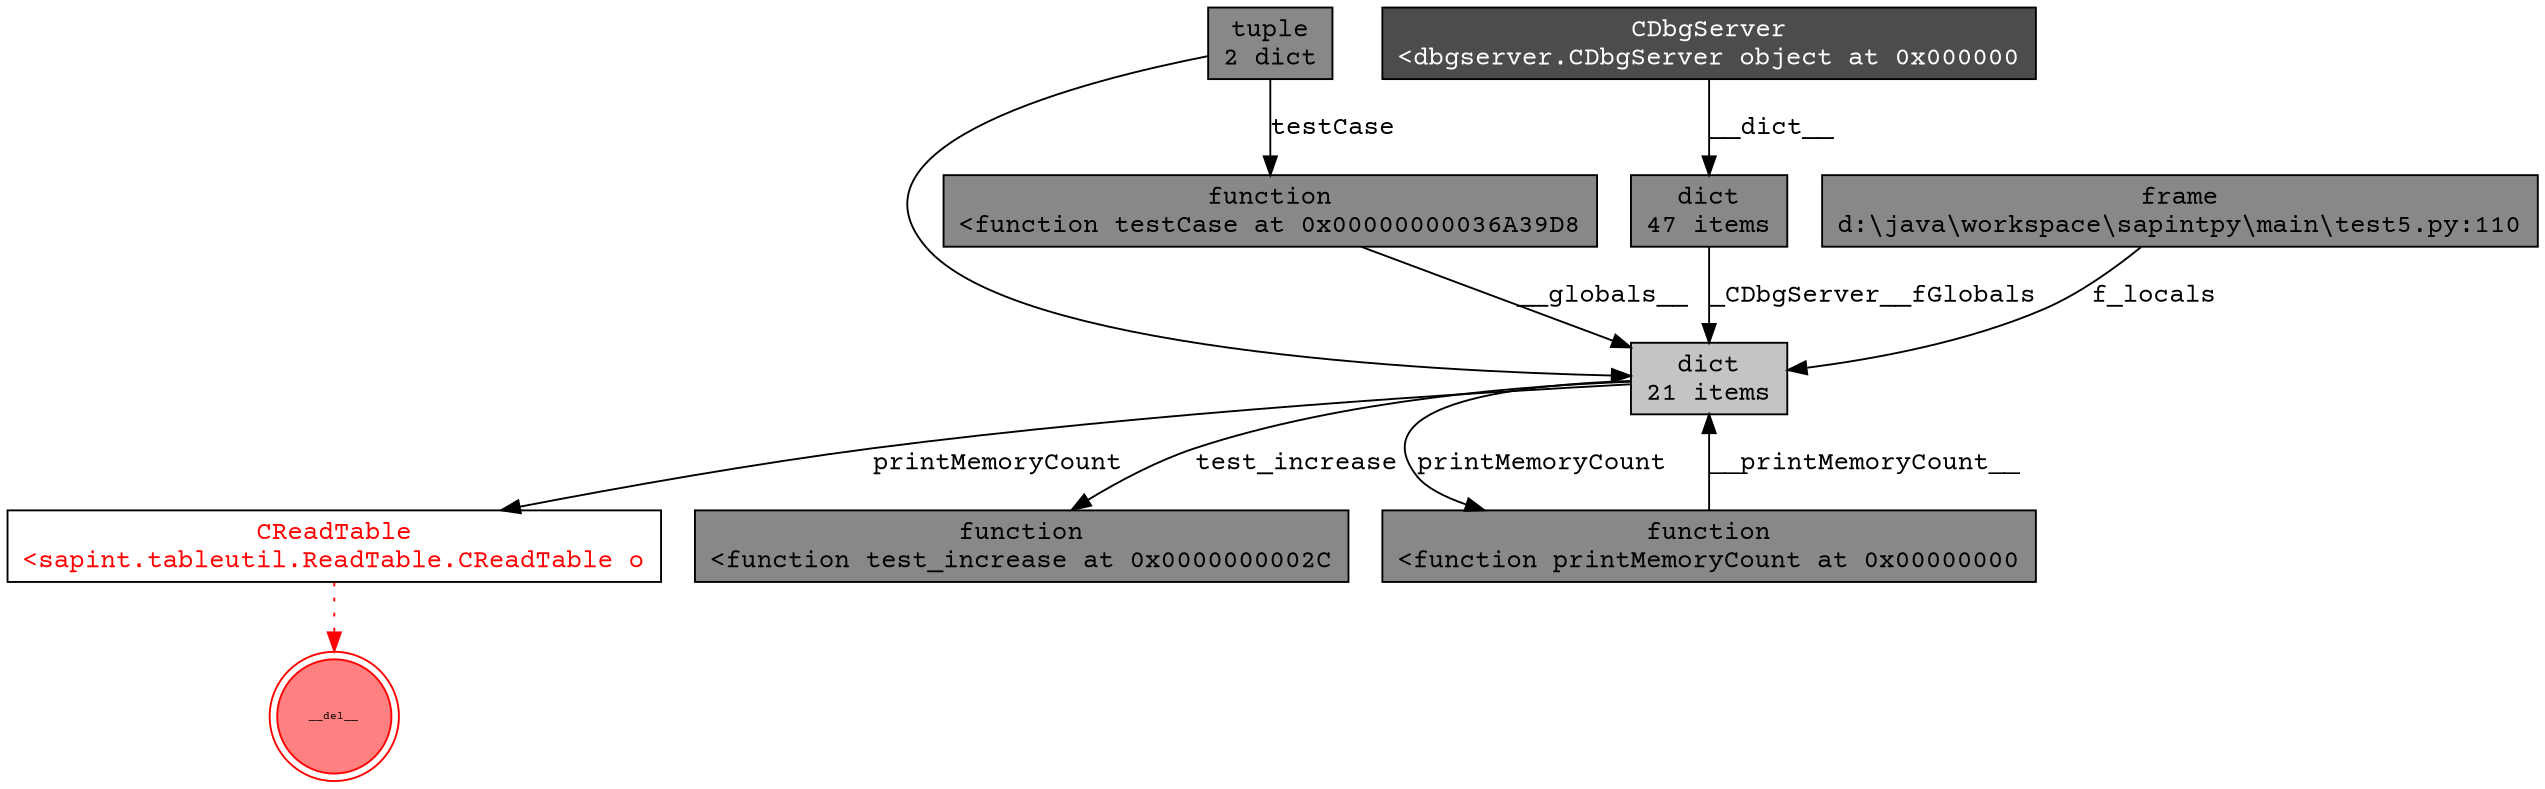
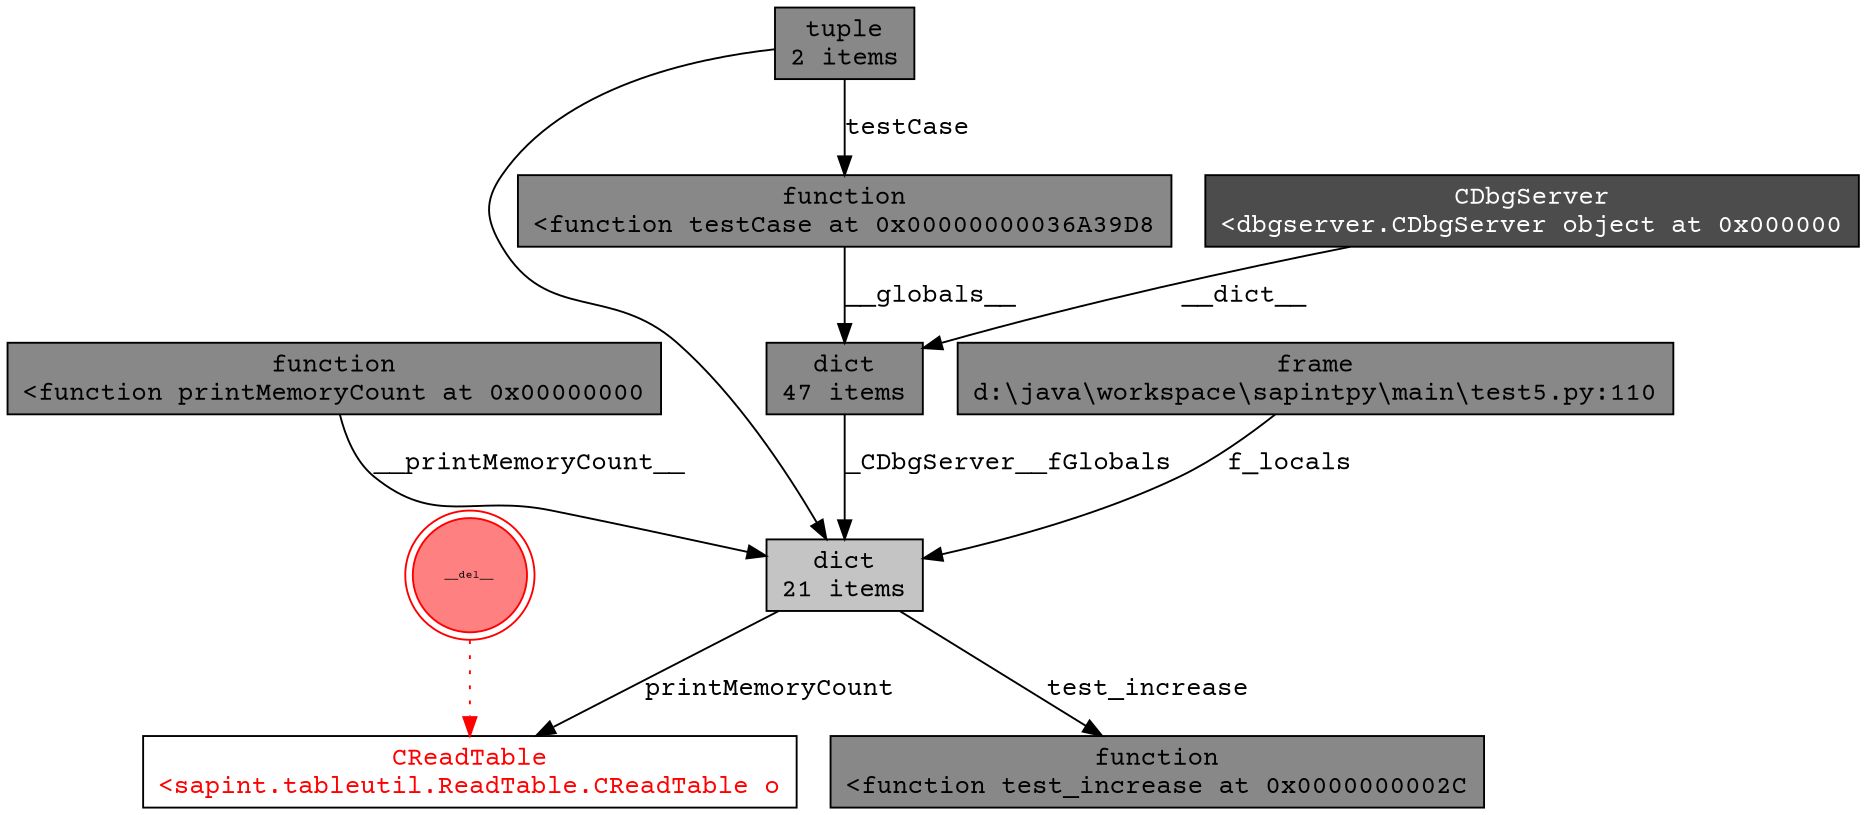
node "tuple 2 dict": label "tuple 2 dict" -> "tuple 2 items"
edge "function <function testCase at 0x00000000036A39D8" -> "dict 21 items": now "function <function testCase at 0x00000000036A39D8" -> "dict 47 items"
edge "dict 21 items" -> "function <function printMemoryCount at 0x00000000": removed, label "printMemoryCount"
edge "CReadTable <sapint.tableutil.ReadTable.CReadTable o" -> "__del__": reversed
